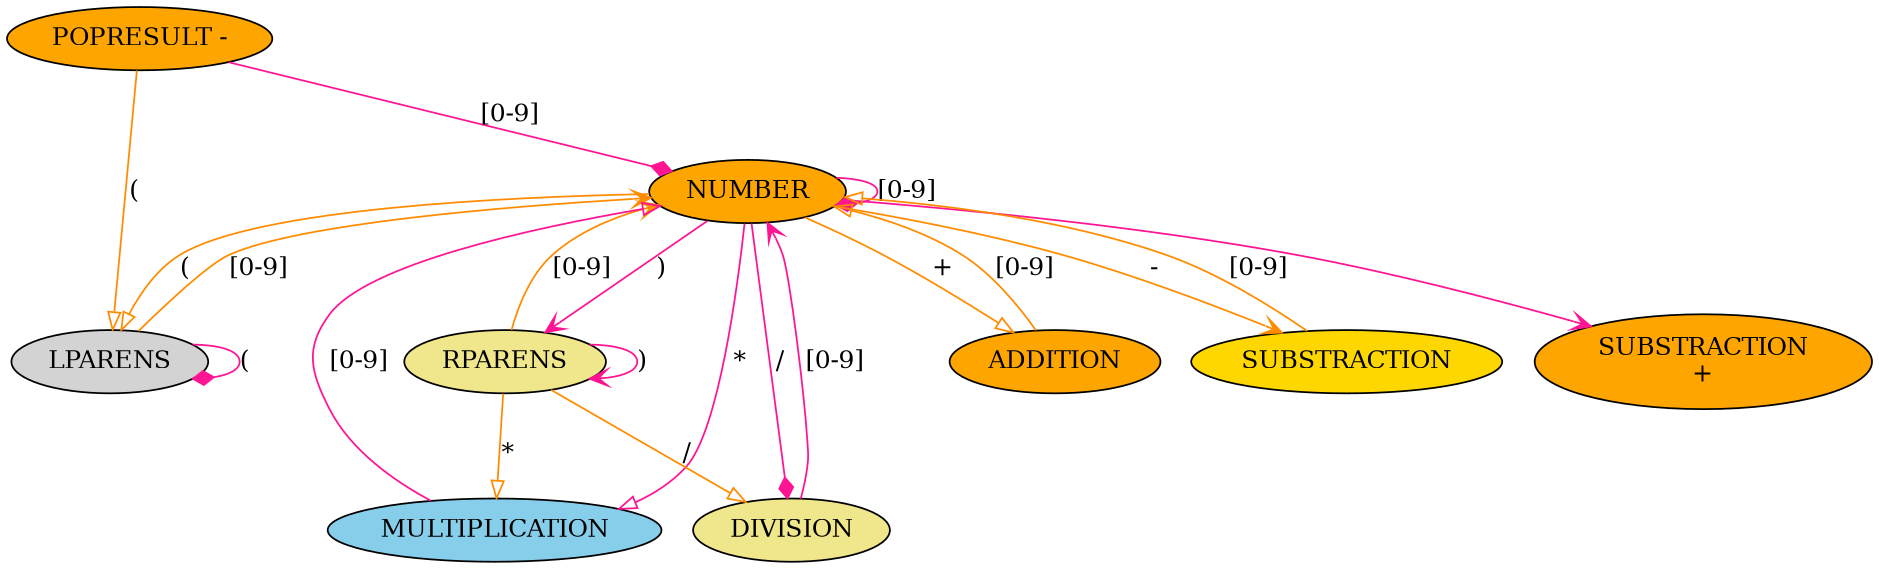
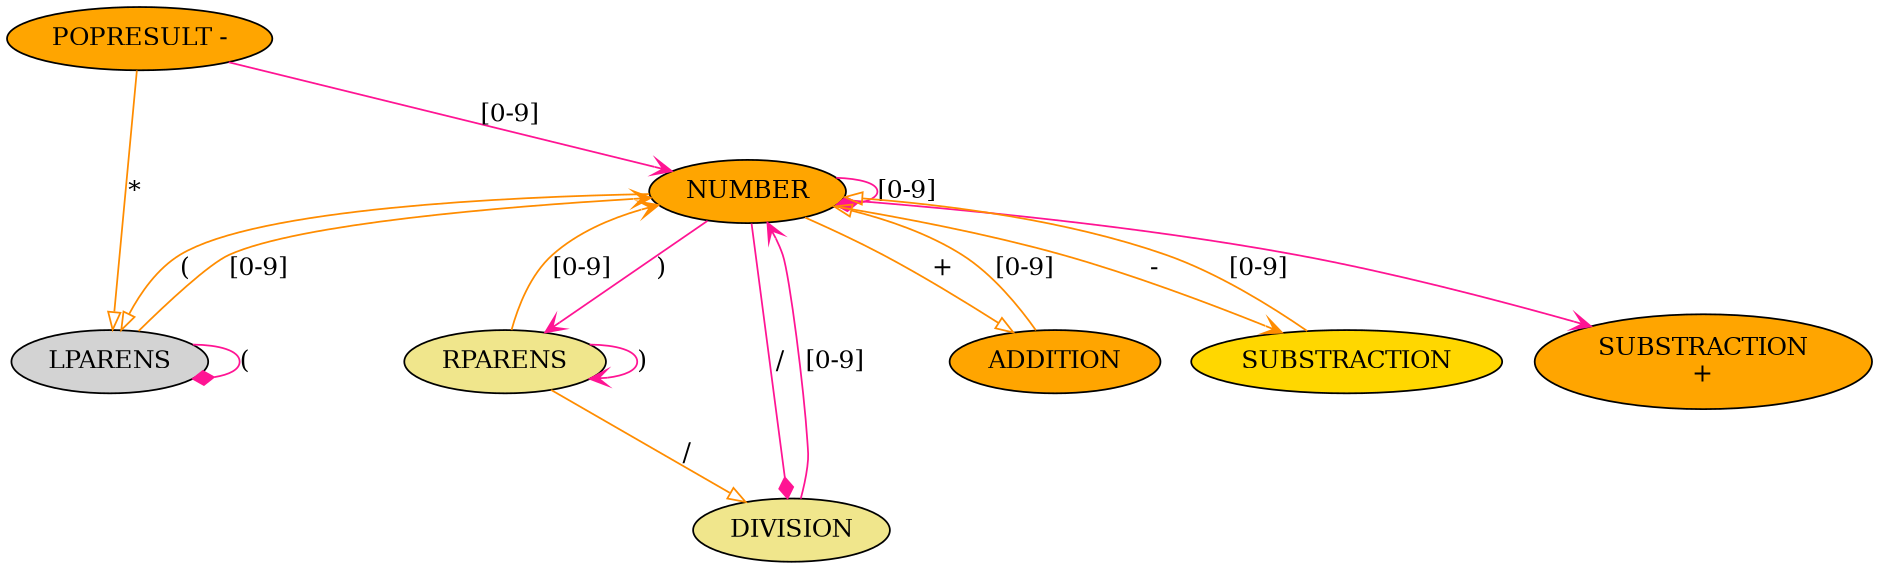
edge "POPRESULT -" -> "NUMBER": arrowhead diamond -> vee
edge "POPRESULT -" -> "LPARENS": label "(" -> "*"
node "MULTIPLICATION": removed
